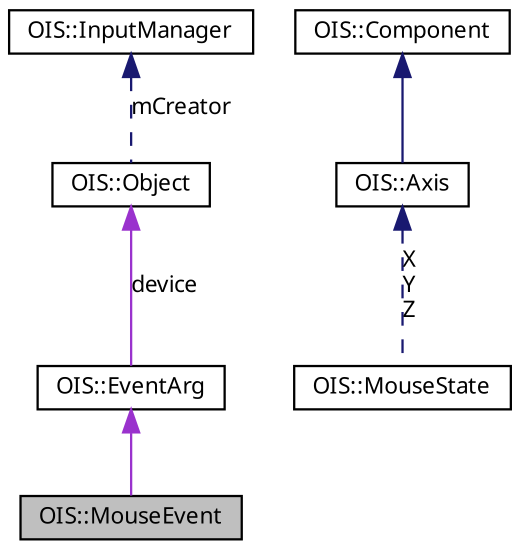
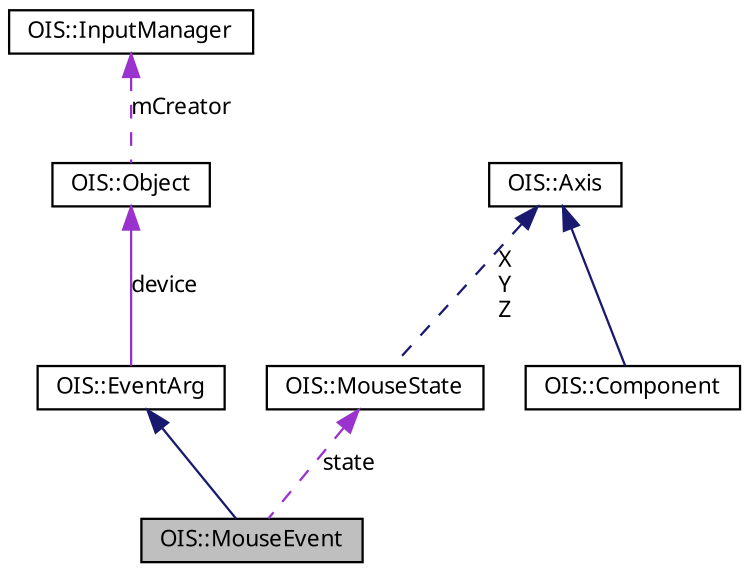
edge "OIS::Object" -> "OIS::InputManager": color midnightblue -> darkorchid3
edge "OIS::Axis" -> "OIS::Component": reversed
edge "OIS::MouseEvent" -> "OIS::EventArg": color darkorchid3 -> midnightblue
edge "OIS::MouseEvent" -> "OIS::MouseState": added, label "state"
